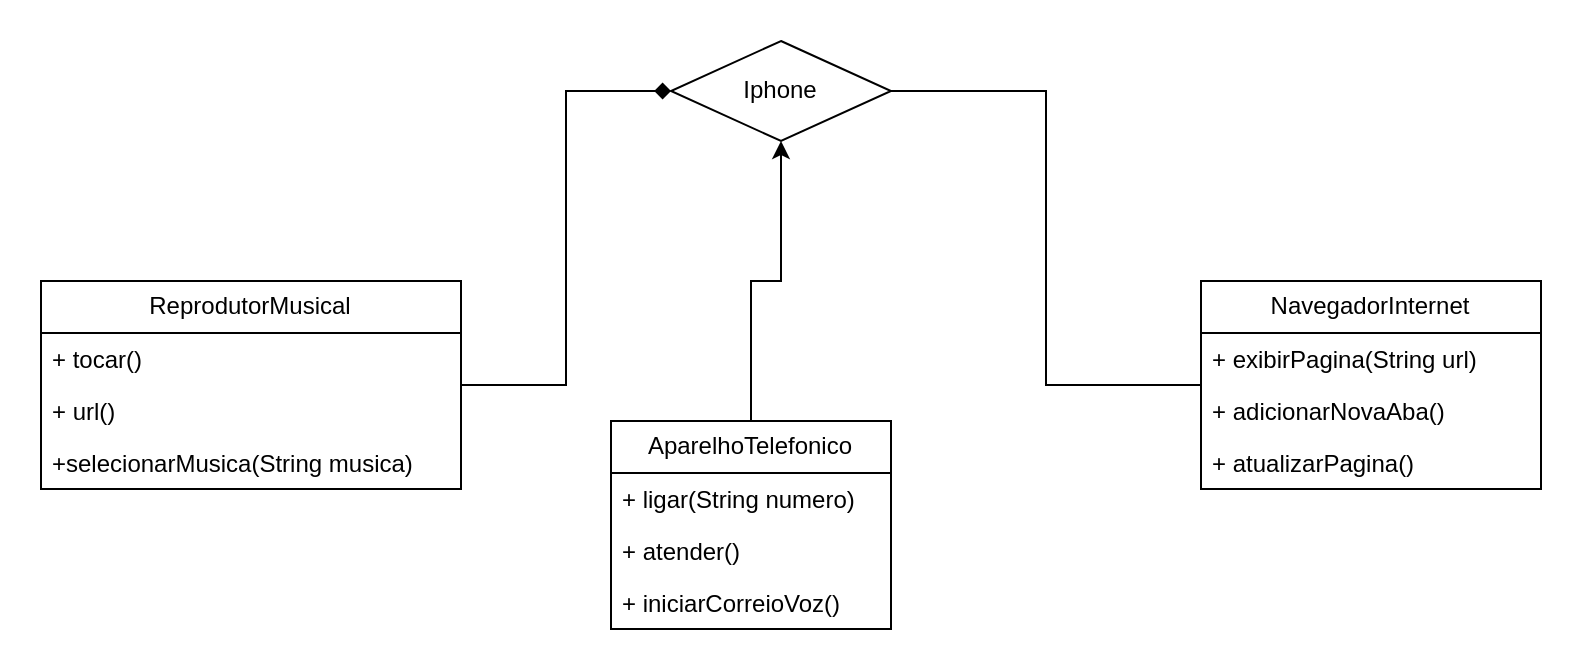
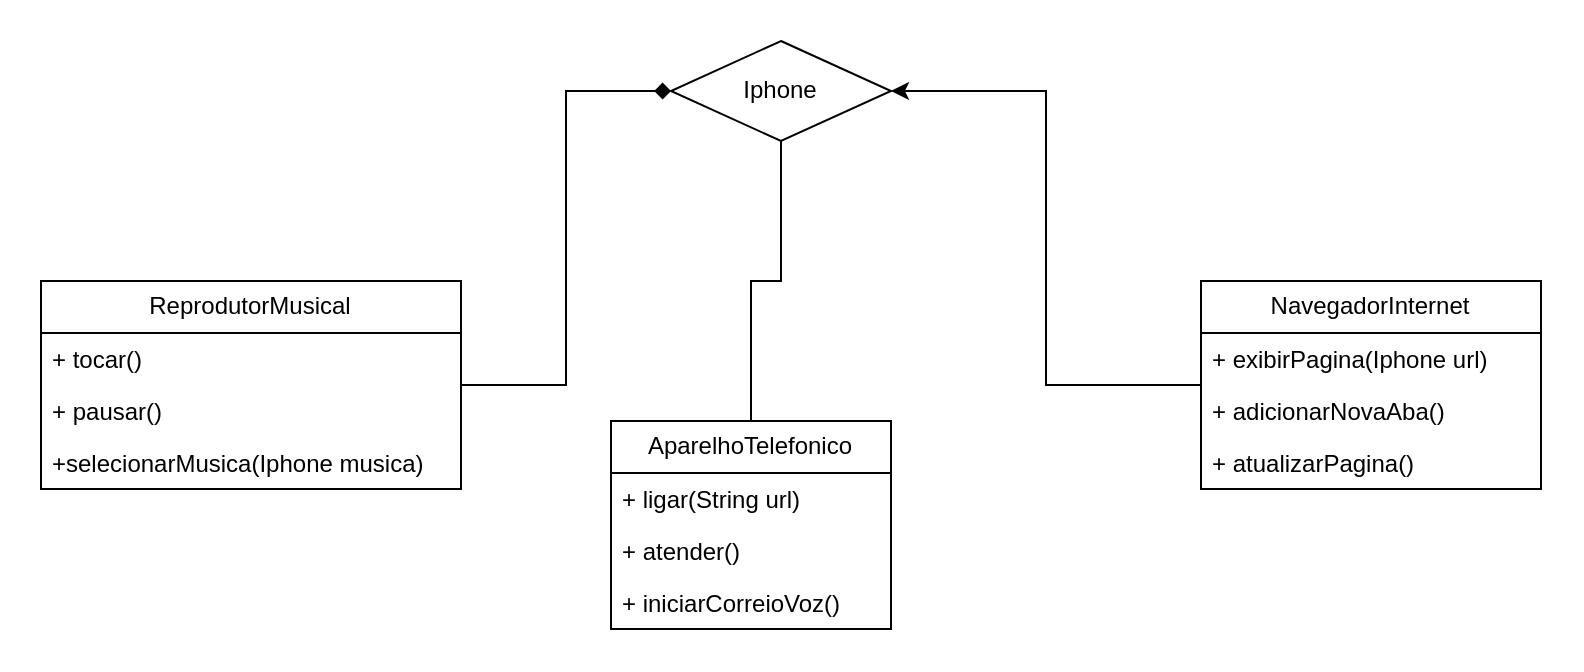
edge "Iphone" -- "NavegadorInternet": arrowhead none -> classic
edge "AparelhoTelefonico" -> "Iphone": arrowhead classic -> none
node "+ exibirPagina(String url)": label "+ exibirPagina(String url)" -> "+ exibirPagina(Iphone url)"
node "+ url()": label "+ url()" -> "+ pausar()"
node "+selecionarMusica(String musica)": label "+selecionarMusica(String musica)" -> "+selecionarMusica(Iphone musica)"
node "+ ligar(String numero)": label "+ ligar(String numero)" -> "+ ligar(String url)"
